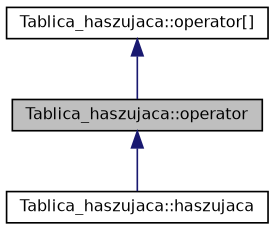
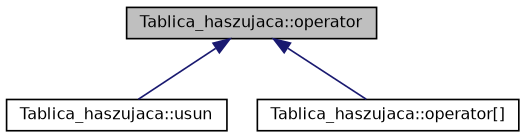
edge "Tablica_haszujaca::operator" -> "Tablica_haszujaca::operator[]": reversed
node "Tablica_haszujaca::haszujaca": label "Tablica_haszujaca::haszujaca" -> "Tablica_haszujaca::usun"
